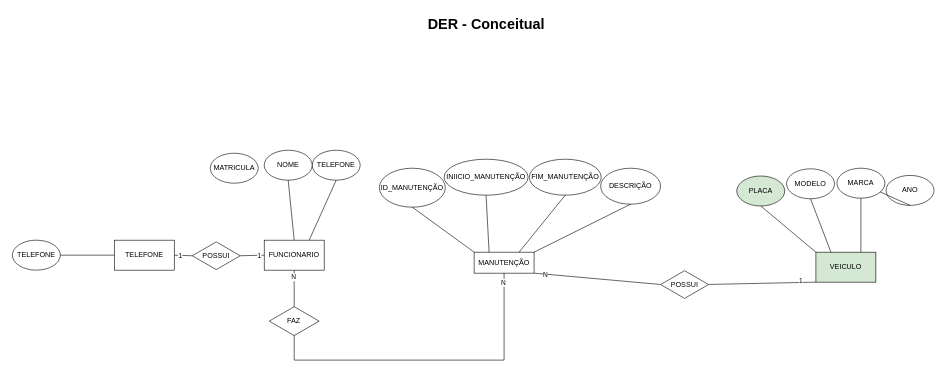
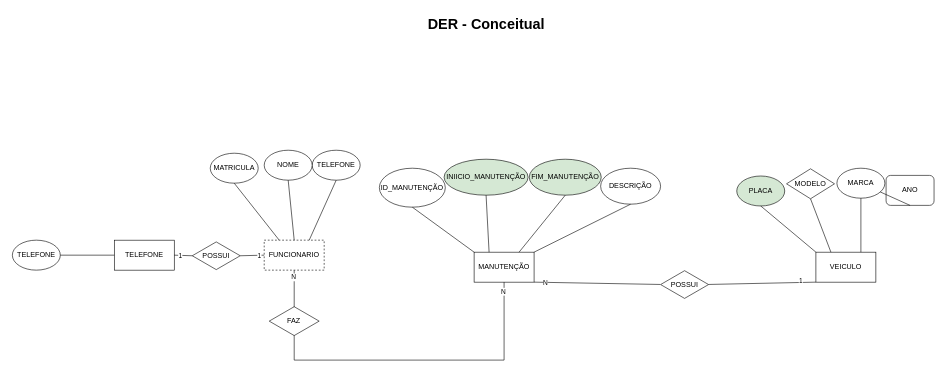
node "INIICIO_MANUTENÇÃO": fillcolor #ffffff -> #d5e8d4
node "FIM_MANUTENÇÃO": fillcolor #ffffff -> #d5e8d4
node "MODELO": shape ellipse -> diamond
node "ANO": shape ellipse -> rounded rectangle
edge "MATRICULA" -- "FUNCIONARIO": added
node "FUNCIONARIO": style solid -> dashed
node "MANUTENÇÃO": size 60x21 -> 60x30
node "VEICULO": fillcolor #d5e8d4 -> #ffffff
